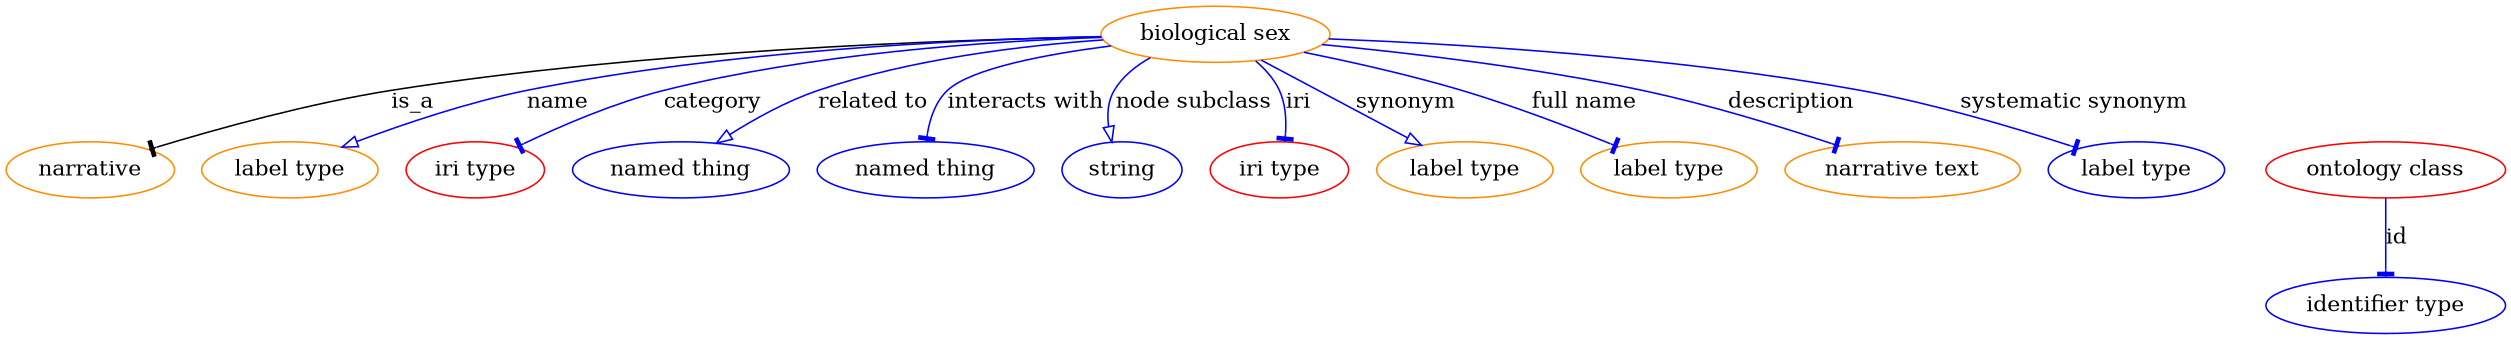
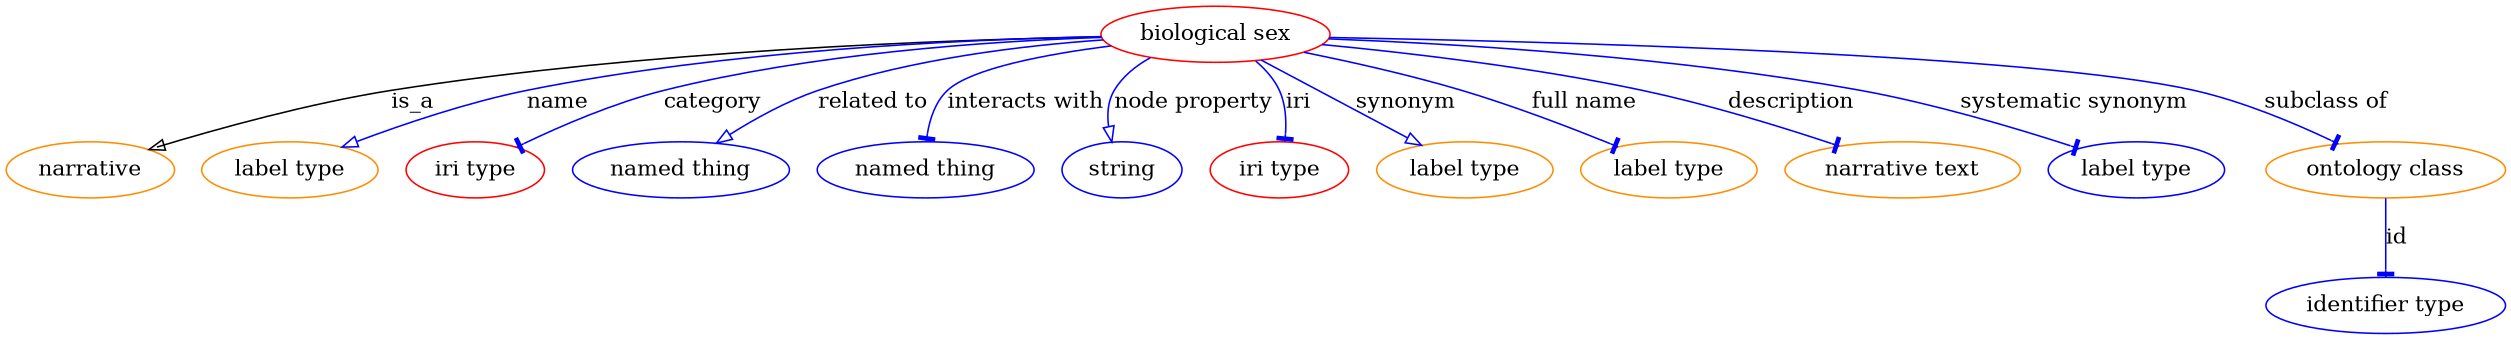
node "biological sex": color darkorange -> red
edge "biological sex" -> "ontology class": added, label "subclass of"
edge "biological sex" -> "narrative": arrowhead tee -> onormal
edge "biological sex" -> "string": label "node subclass" -> "node property"
node "ontology class": color red -> darkorange
